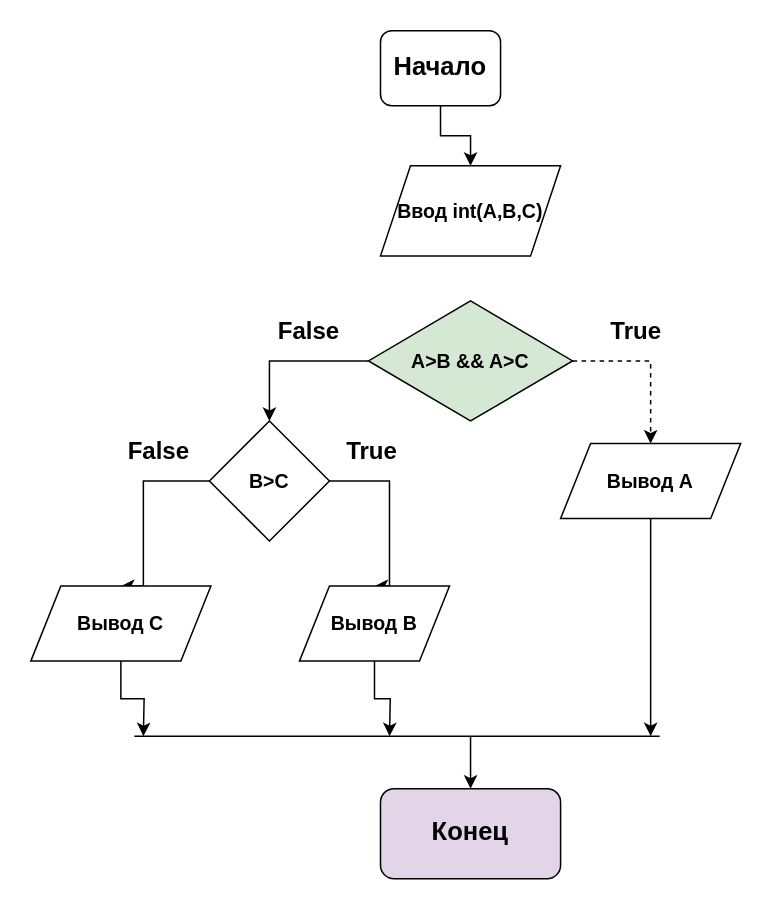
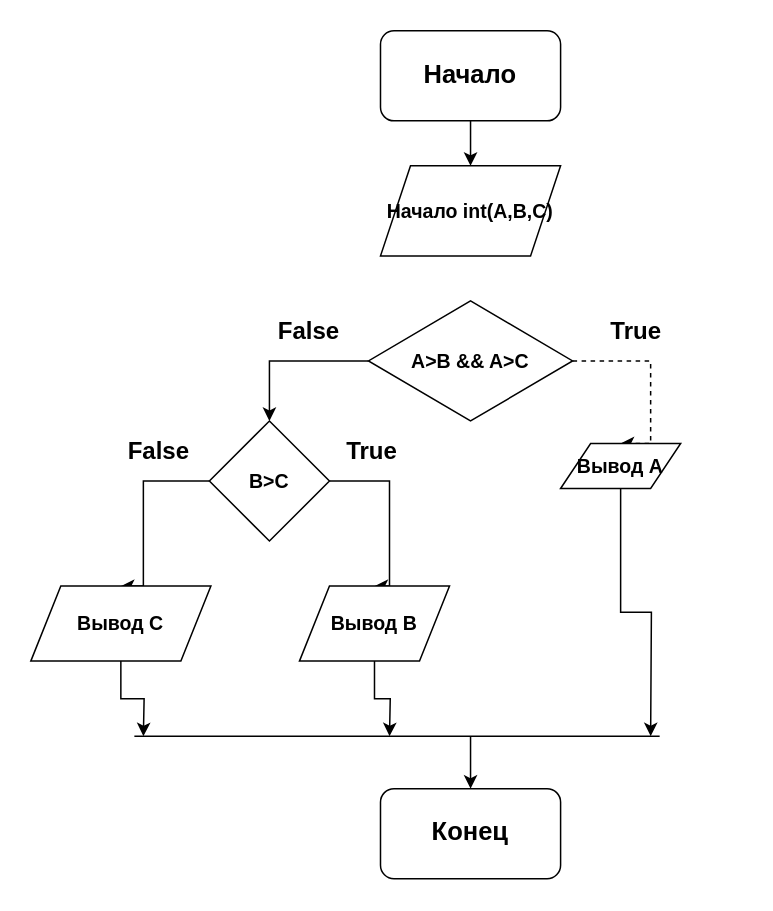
node "Начало": size 120x75 -> 180x90
node "Ввод int(A,B,C)": label "Ввод int(A,B,C)" -> "Начало int(A,B,C)"
node "A>B && A>C": fillcolor #d5e8d4 -> #ffffff
node "Вывод А": size 180x75 -> 120x45
node "Конец": fillcolor #e1d5e7 -> #ffffff
